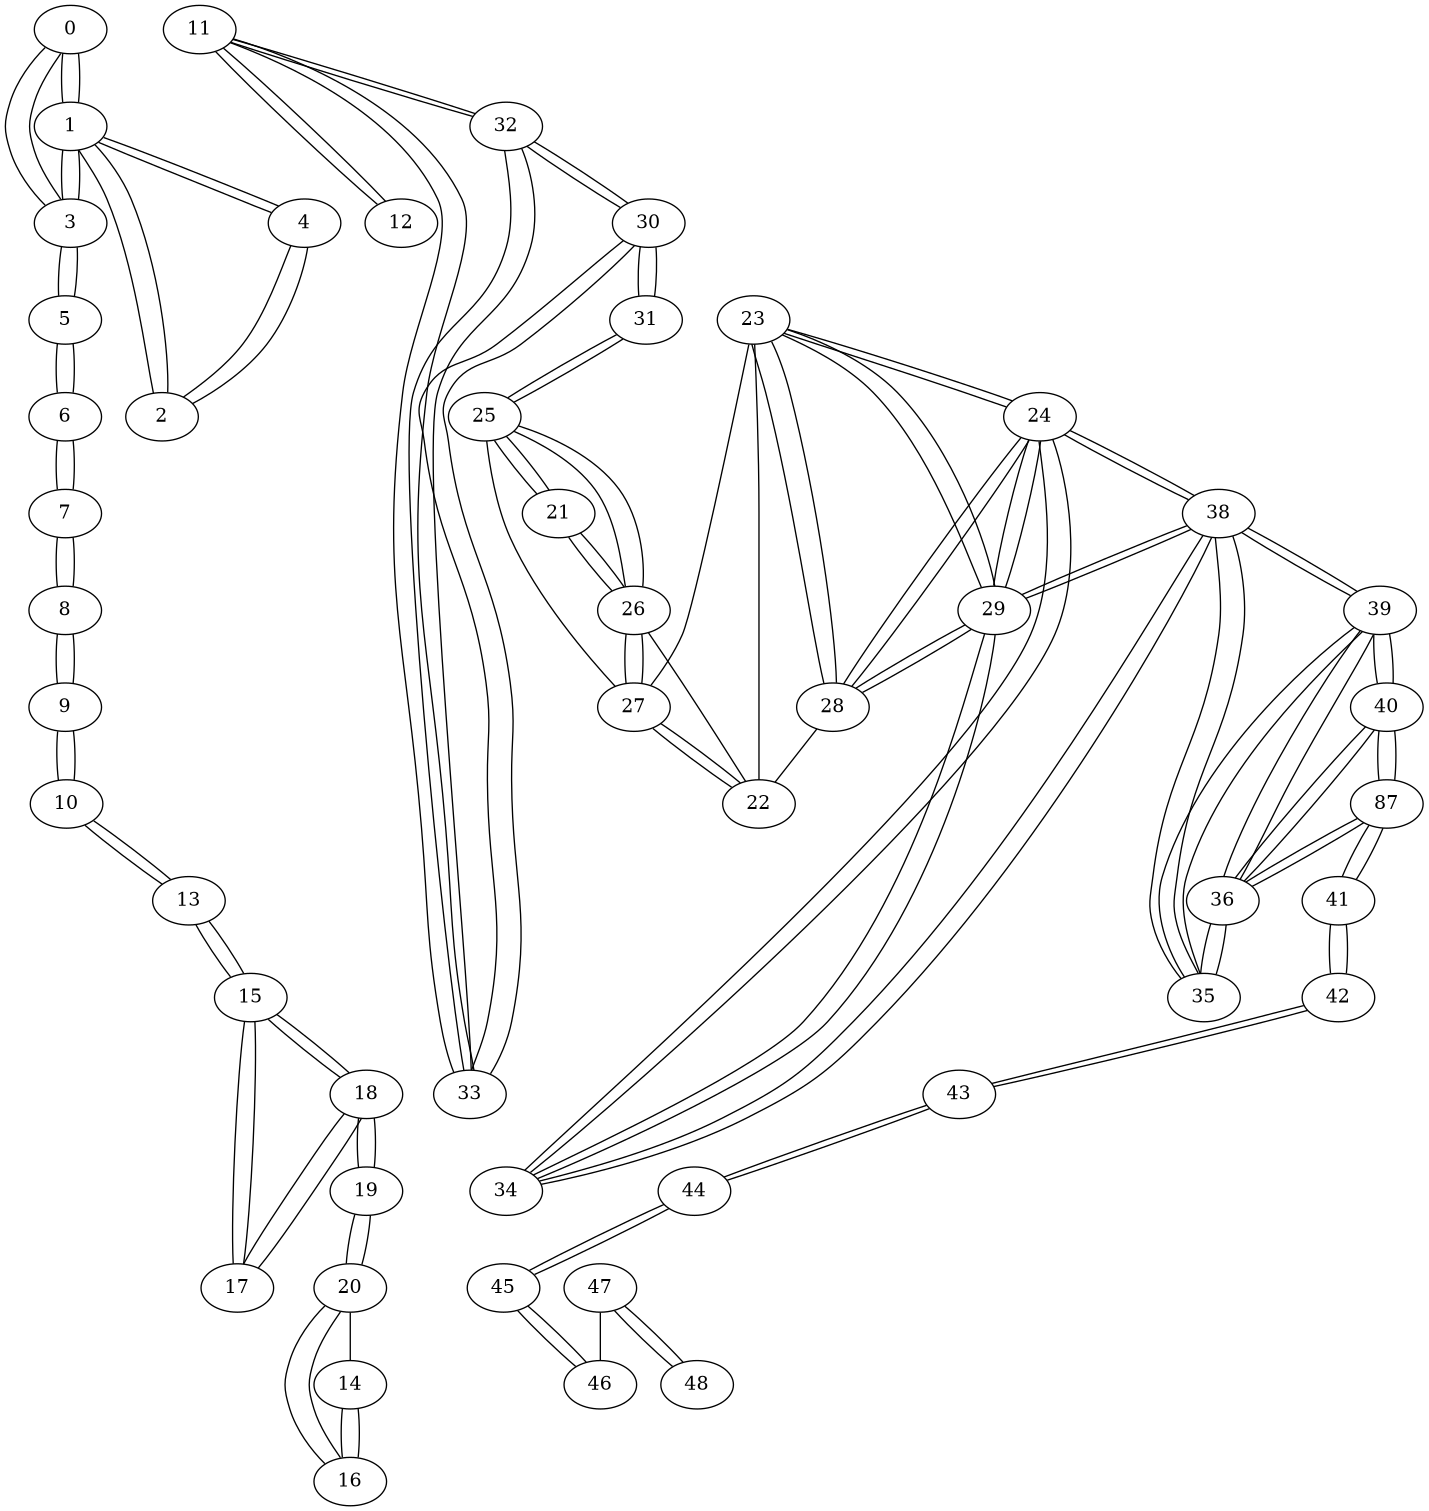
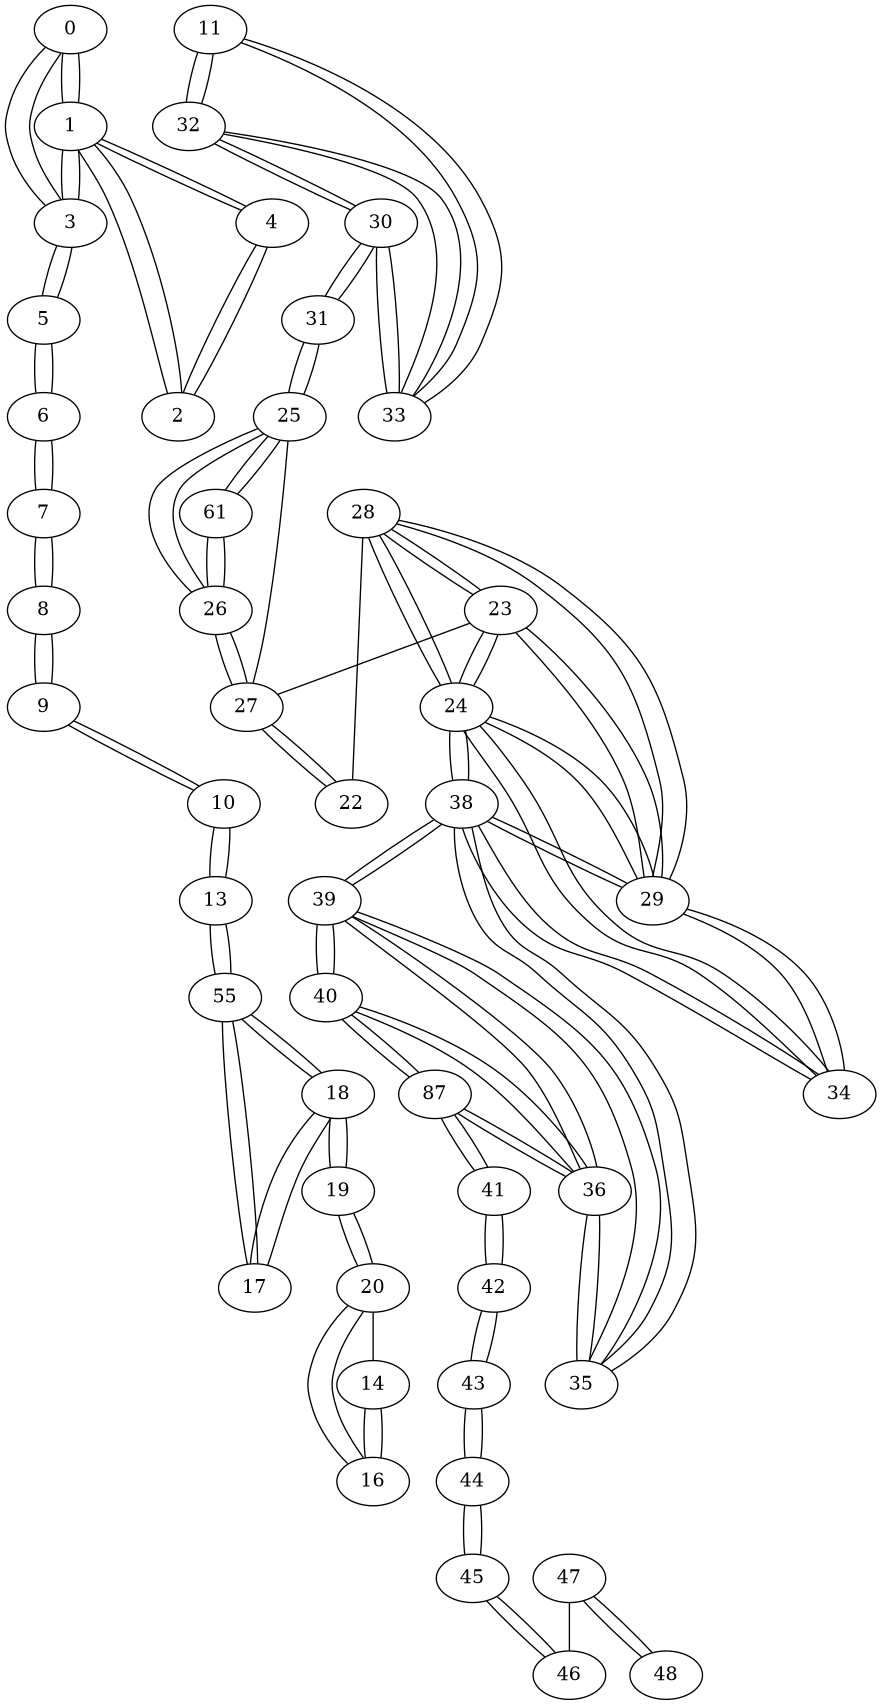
node "12": removed
node "21": label "21" -> "61"
edge "23" -- "22": removed
edge "26" -- "22": removed
node "15": label "15" -> "55"
